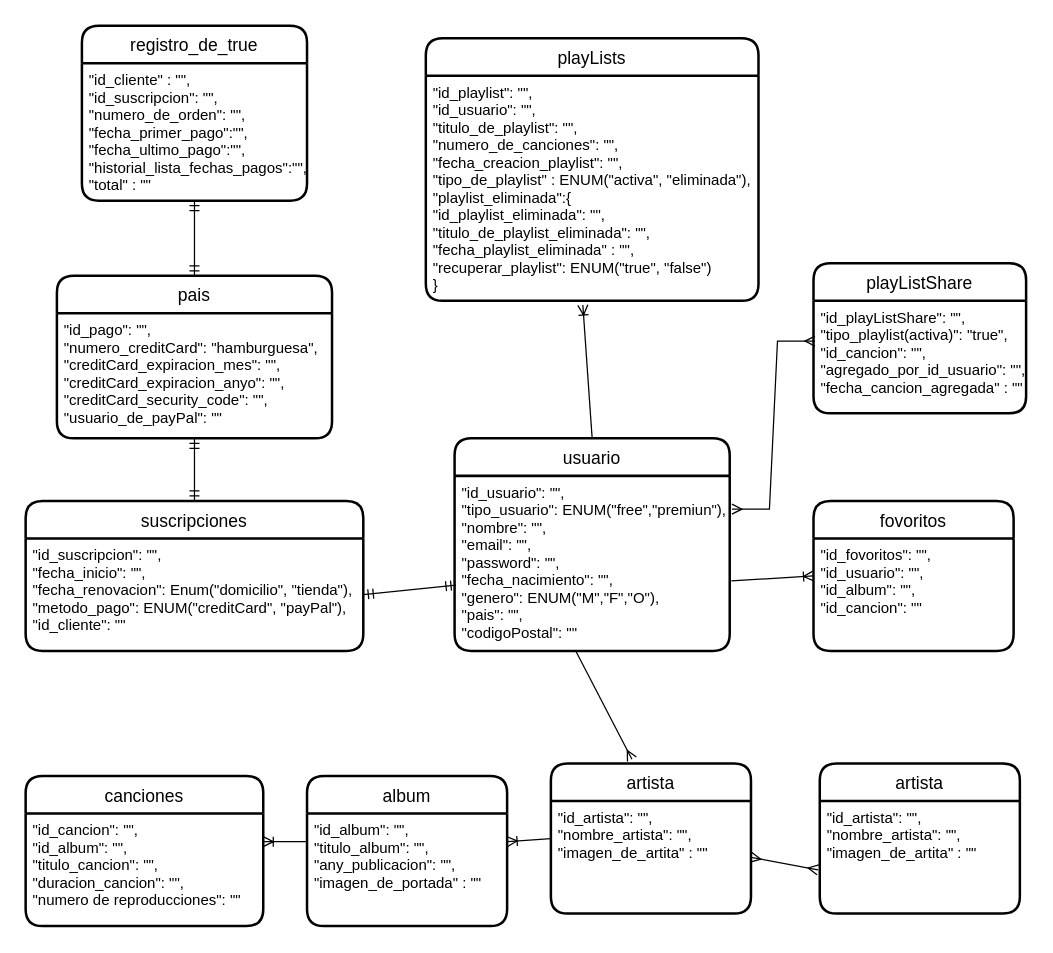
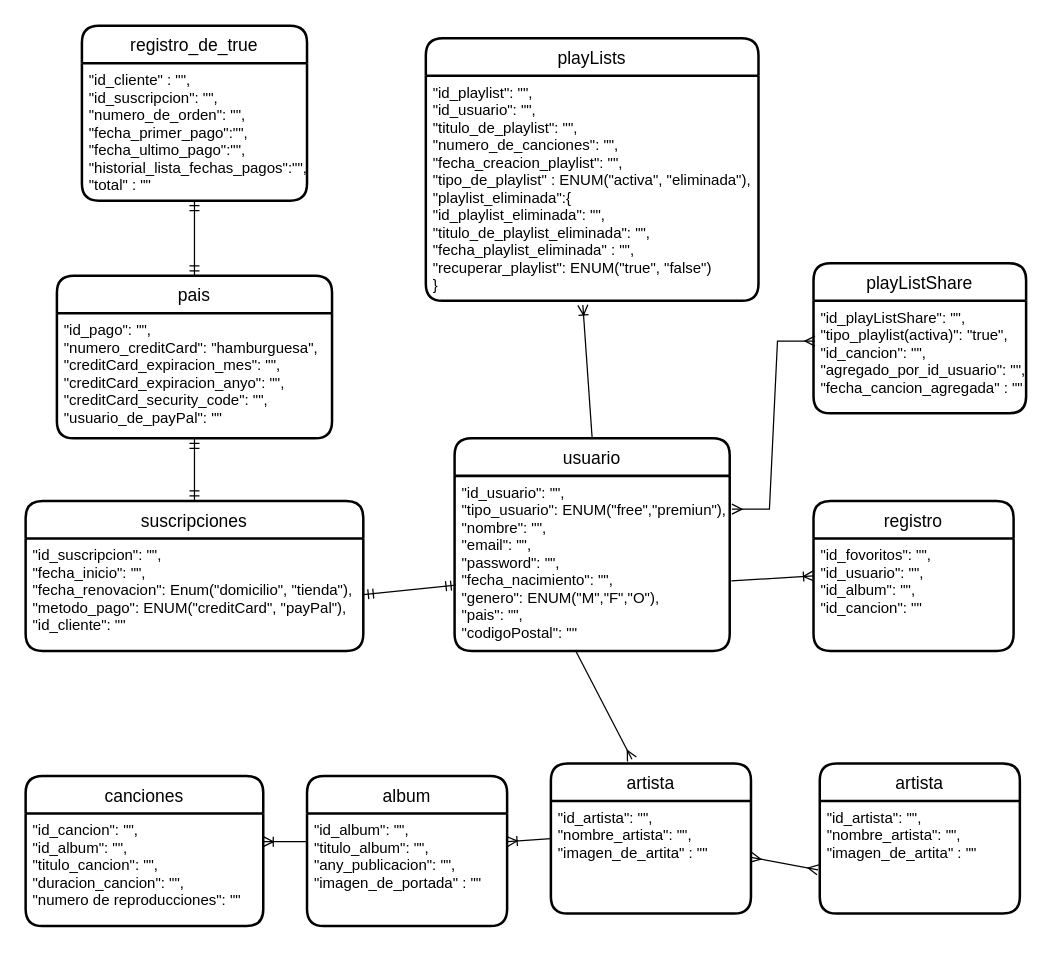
node "fovoritos": label "fovoritos" -> "registro"
